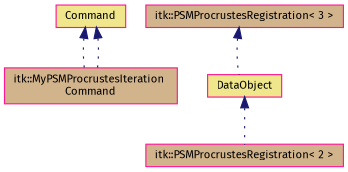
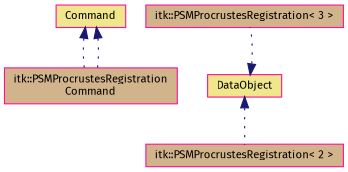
edge "DataObject" -> "itk::PSMProcrustesRegistration< 3 >": reversed
node "itk::MyPSMProcrustesIteration Command": label "itk::MyPSMProcrustesIteration Command" -> "itk::PSMProcrustesRegistration Command"
